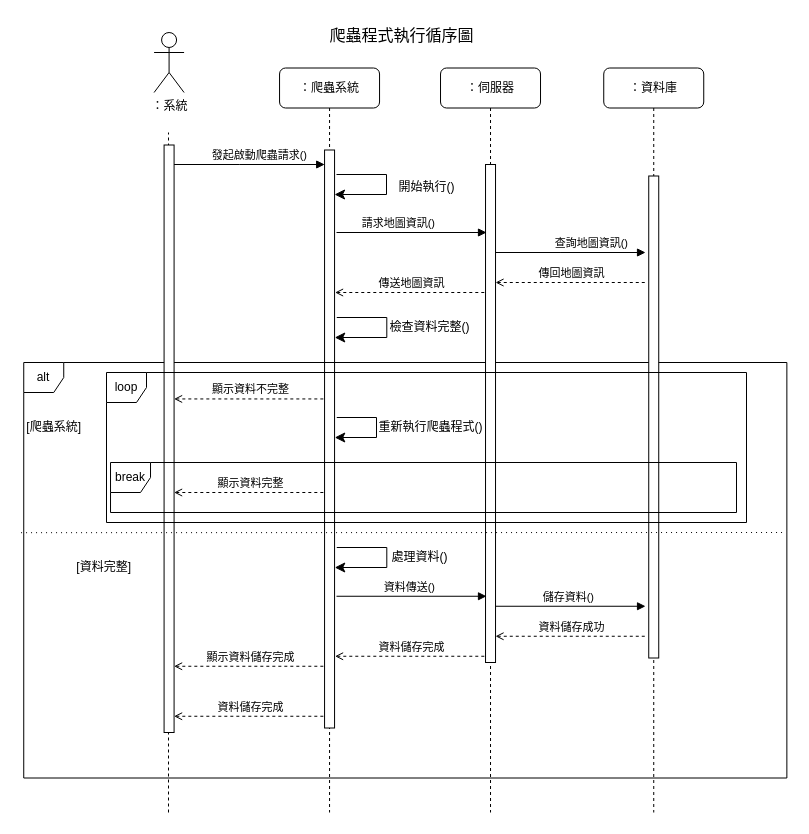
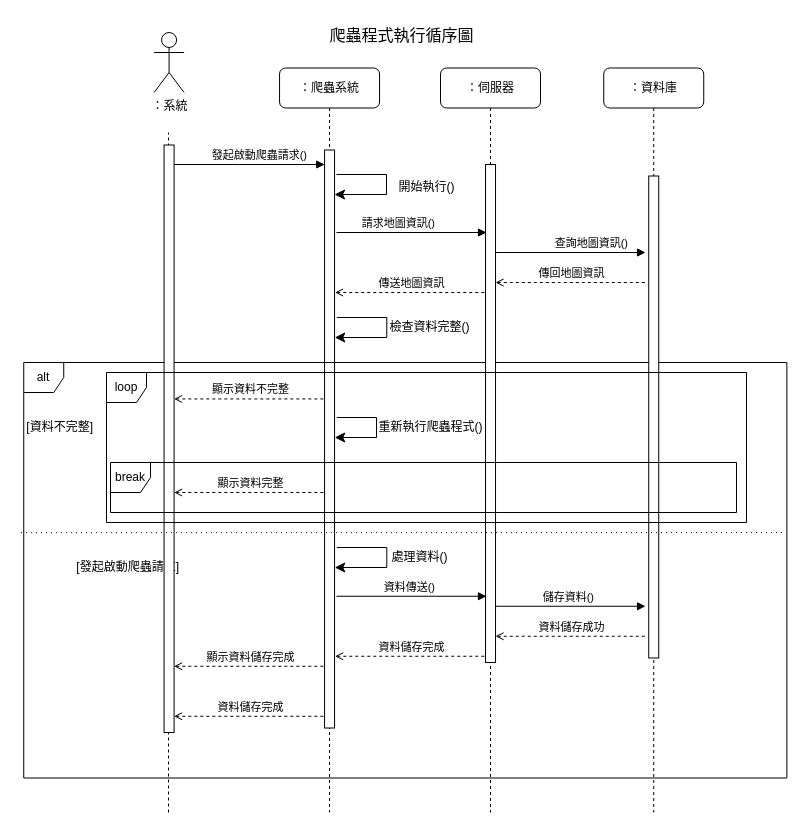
node "[爬蟲系統]": label "[爬蟲系統]" -> "[資料不完整]"
node "[資料完整]": label "[資料完整]" -> "[發起啟動爬蟲請求]"
